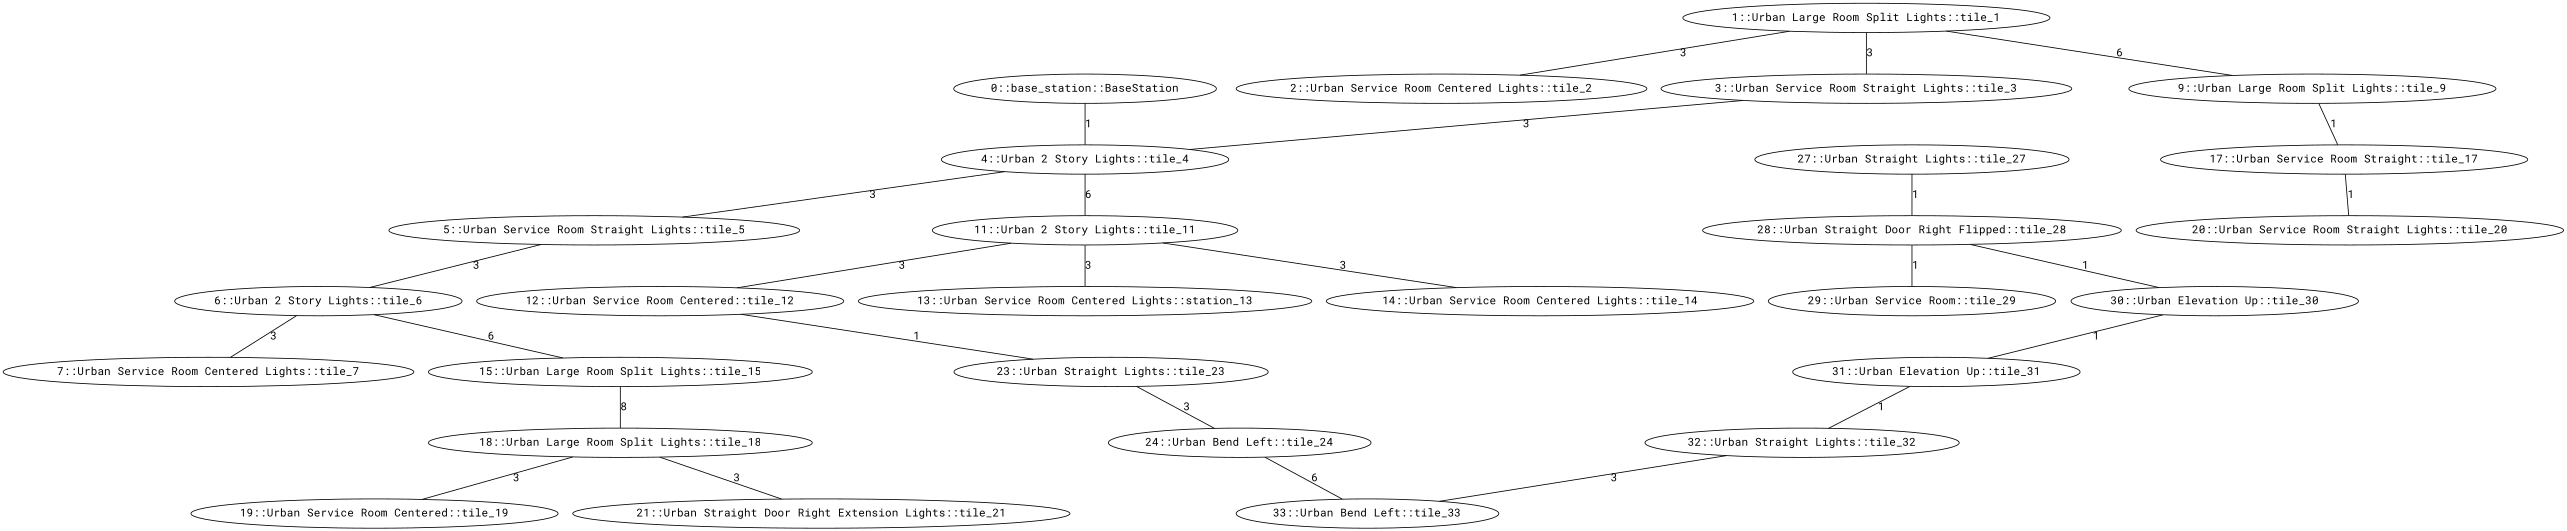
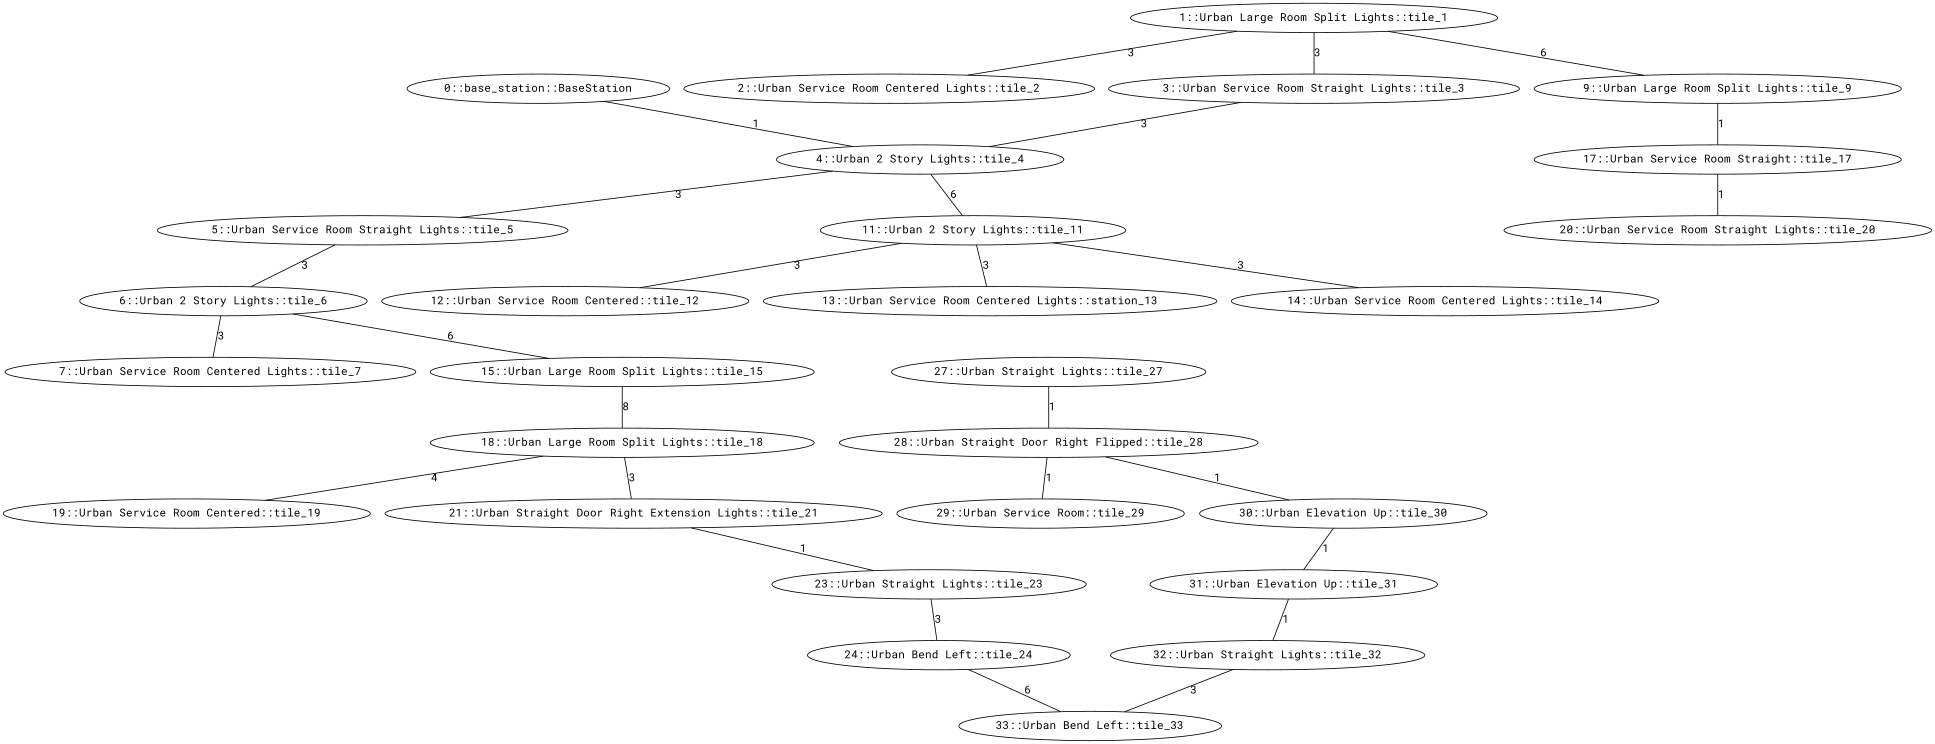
edge "12::Urban Service Room Centered::tile_12" -- "23::Urban Straight Lights::tile_23": now "21::Urban Straight Door Right Extension Lights::tile_21" -- "23::Urban Straight Lights::tile_23"
edge "18::Urban Large Room Split Lights::tile_18" -- "19::Urban Service Room Centered::tile_19": label "3" -> "4"
